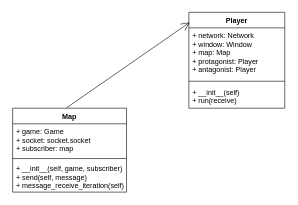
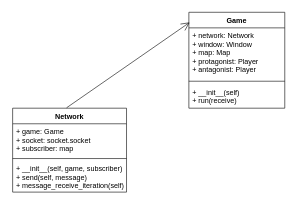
node "Player": label "Player" -> "Game"
node "Map": label "Map" -> "Network"
